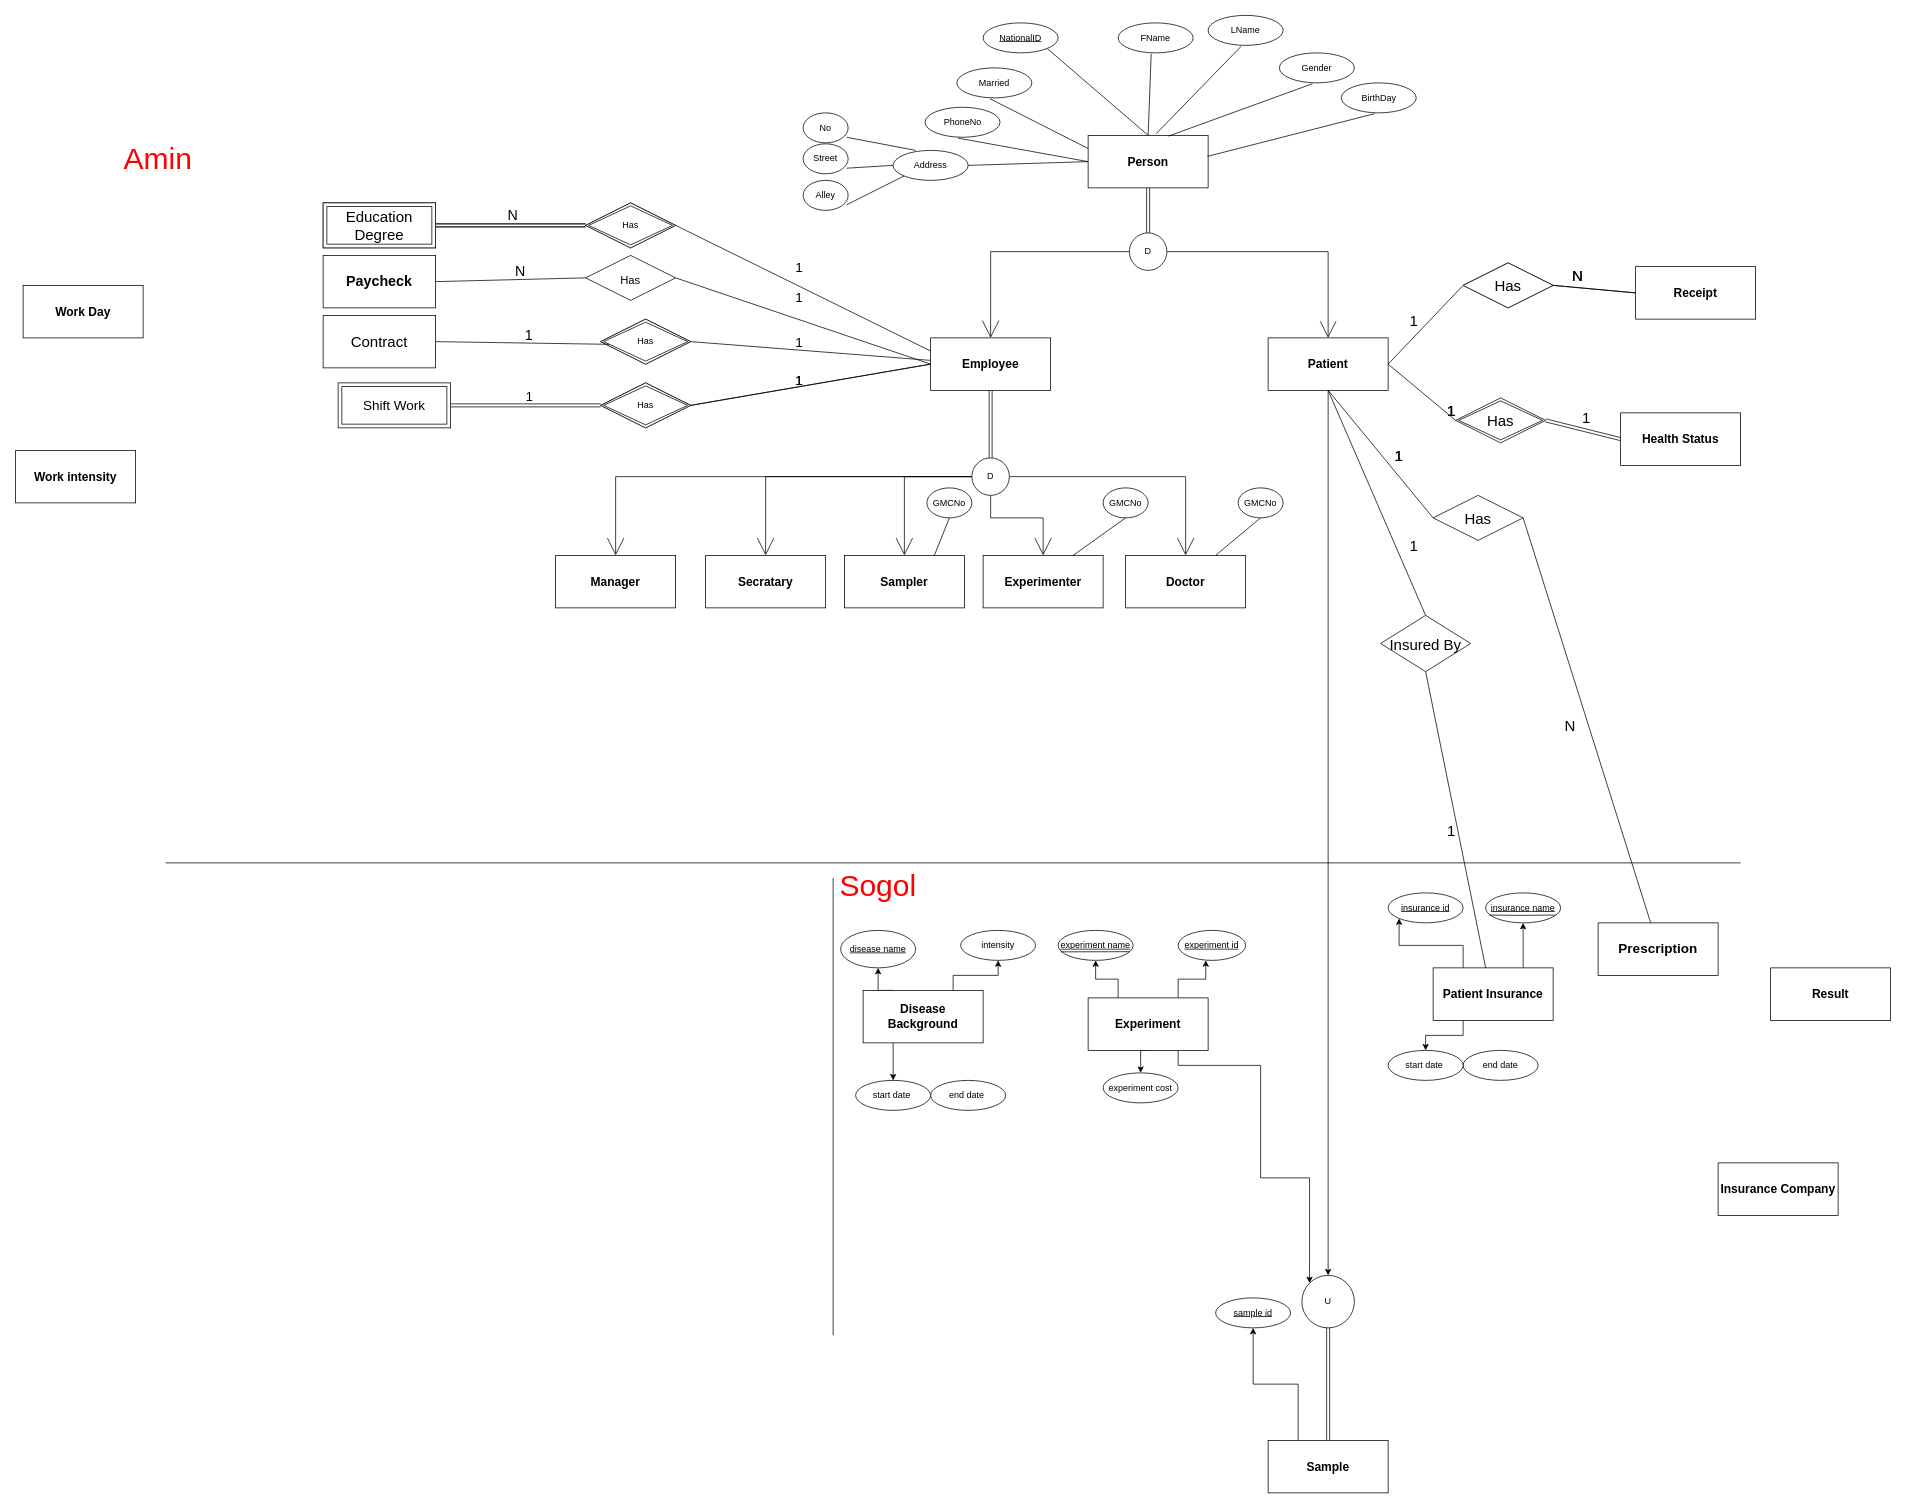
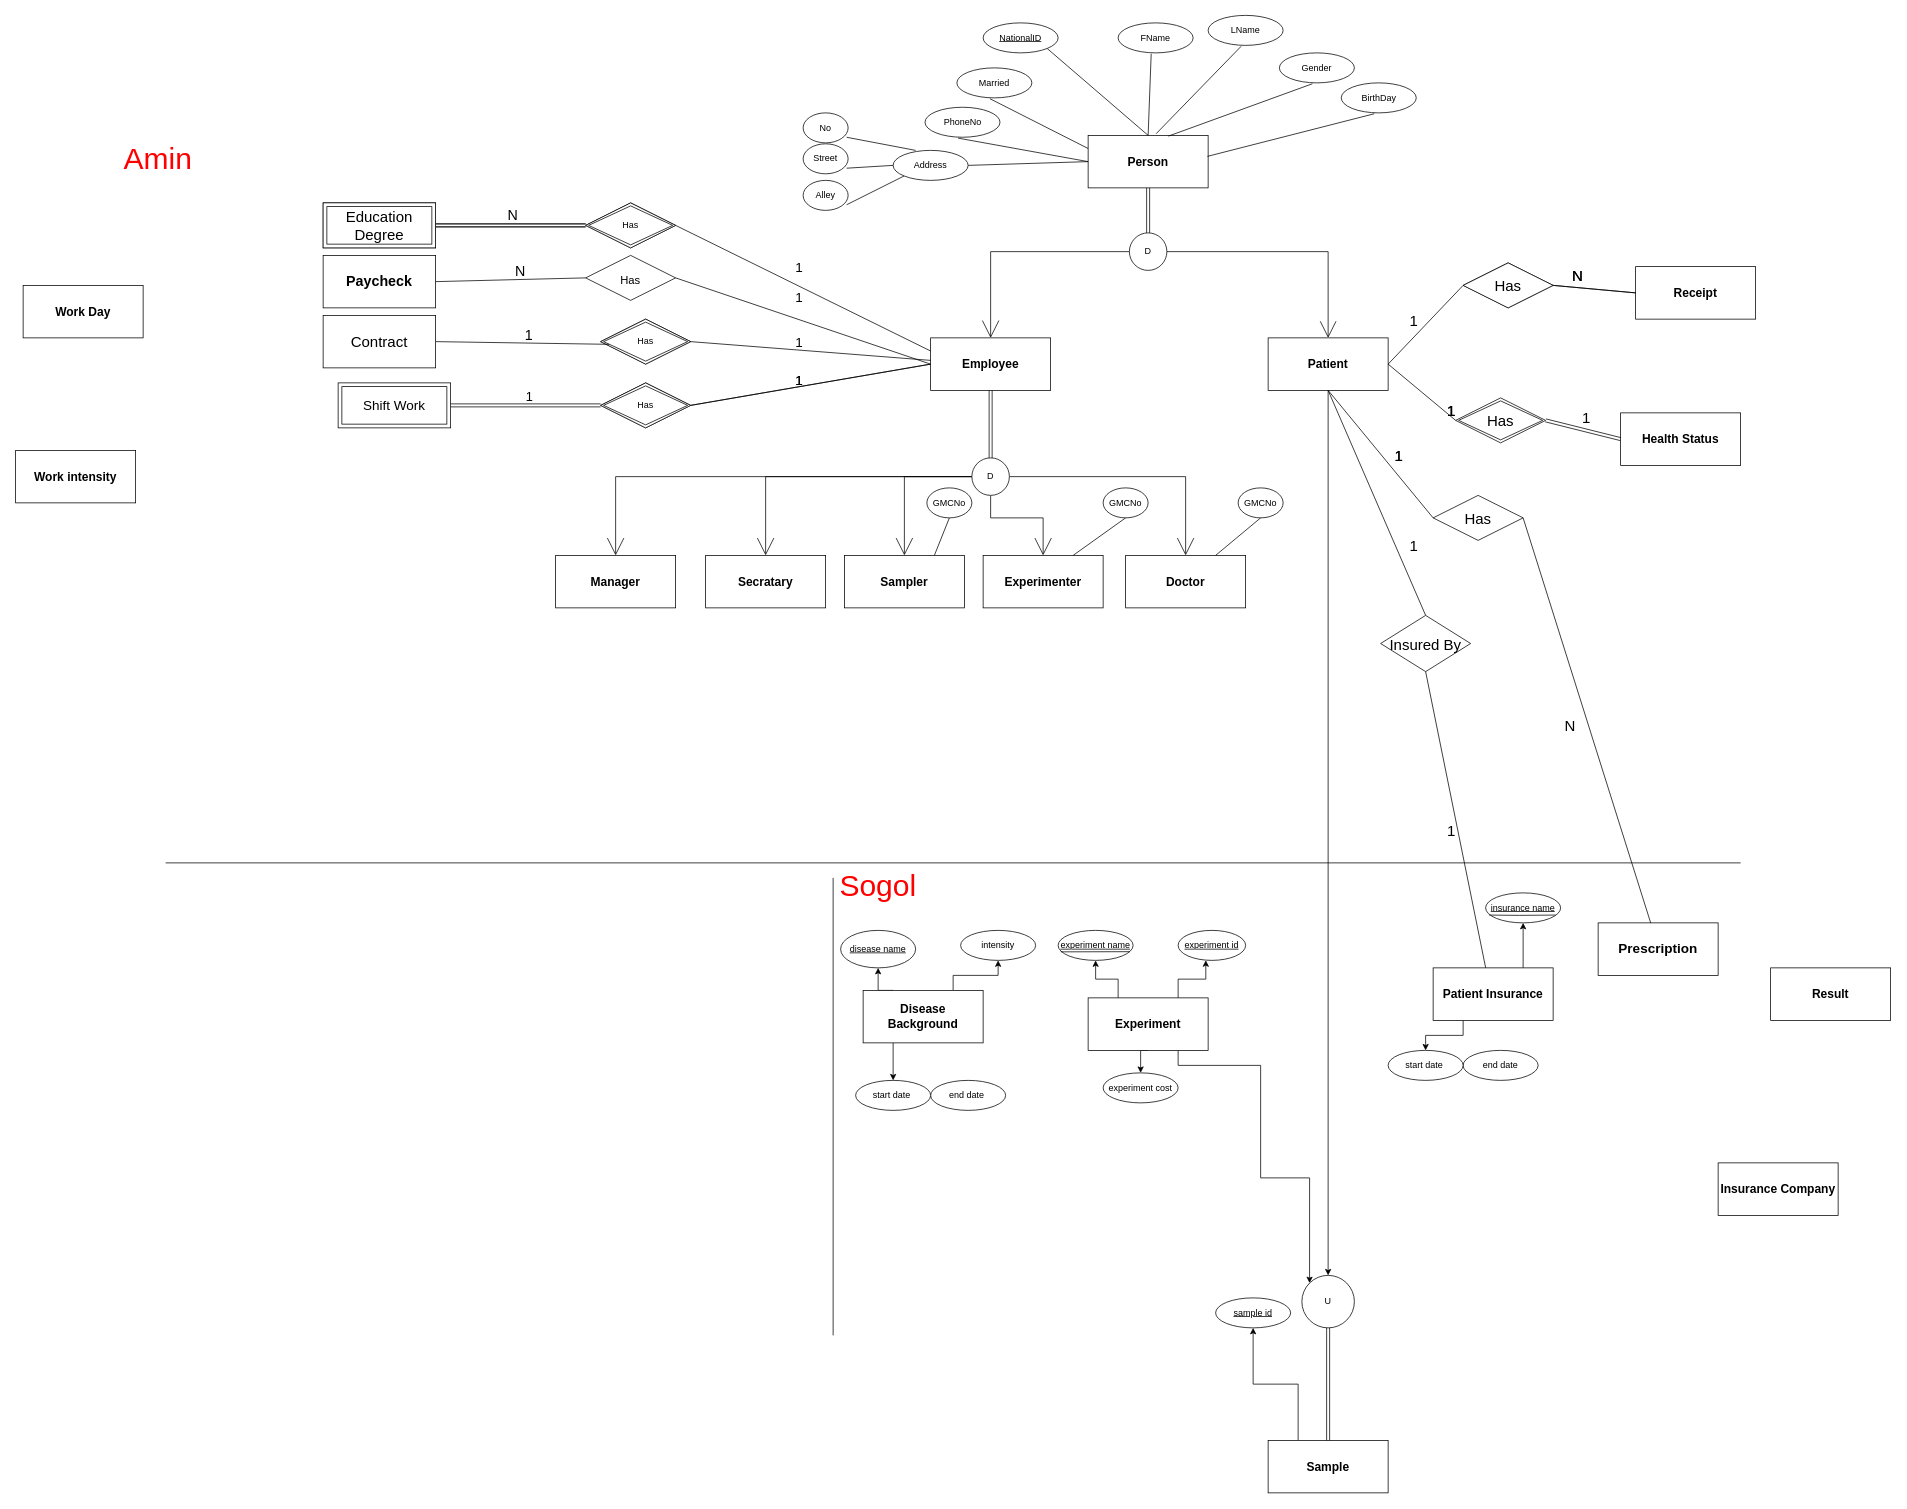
node "insurance id": removed
edge "Patient Insurance" -> "insurance id": removed
